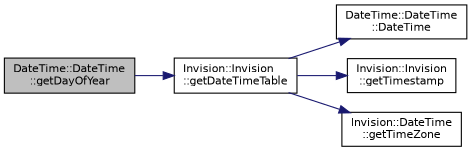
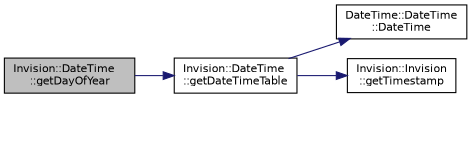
node "DateTime::DateTime ::getDayOfYear": label "DateTime::DateTime ::getDayOfYear" -> "Invision::DateTime ::getDayOfYear"
node "Invision::Invision ::getDateTimeTable": label "Invision::Invision ::getDateTimeTable" -> "Invision::DateTime ::getDateTimeTable"
node "Invision::DateTime ::getTimeZone": removed
